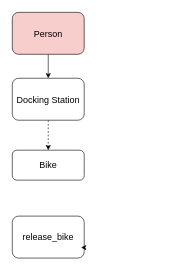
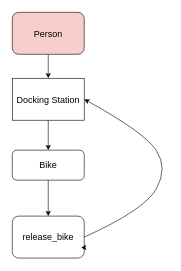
node "Docking Station": shape rounded rectangle -> rectangle
edge "Docking Station" -> "Bike": style dashed -> solid
edge "Bike" -> "release_bike": added
edge "release_bike" -> "Docking Station": added
